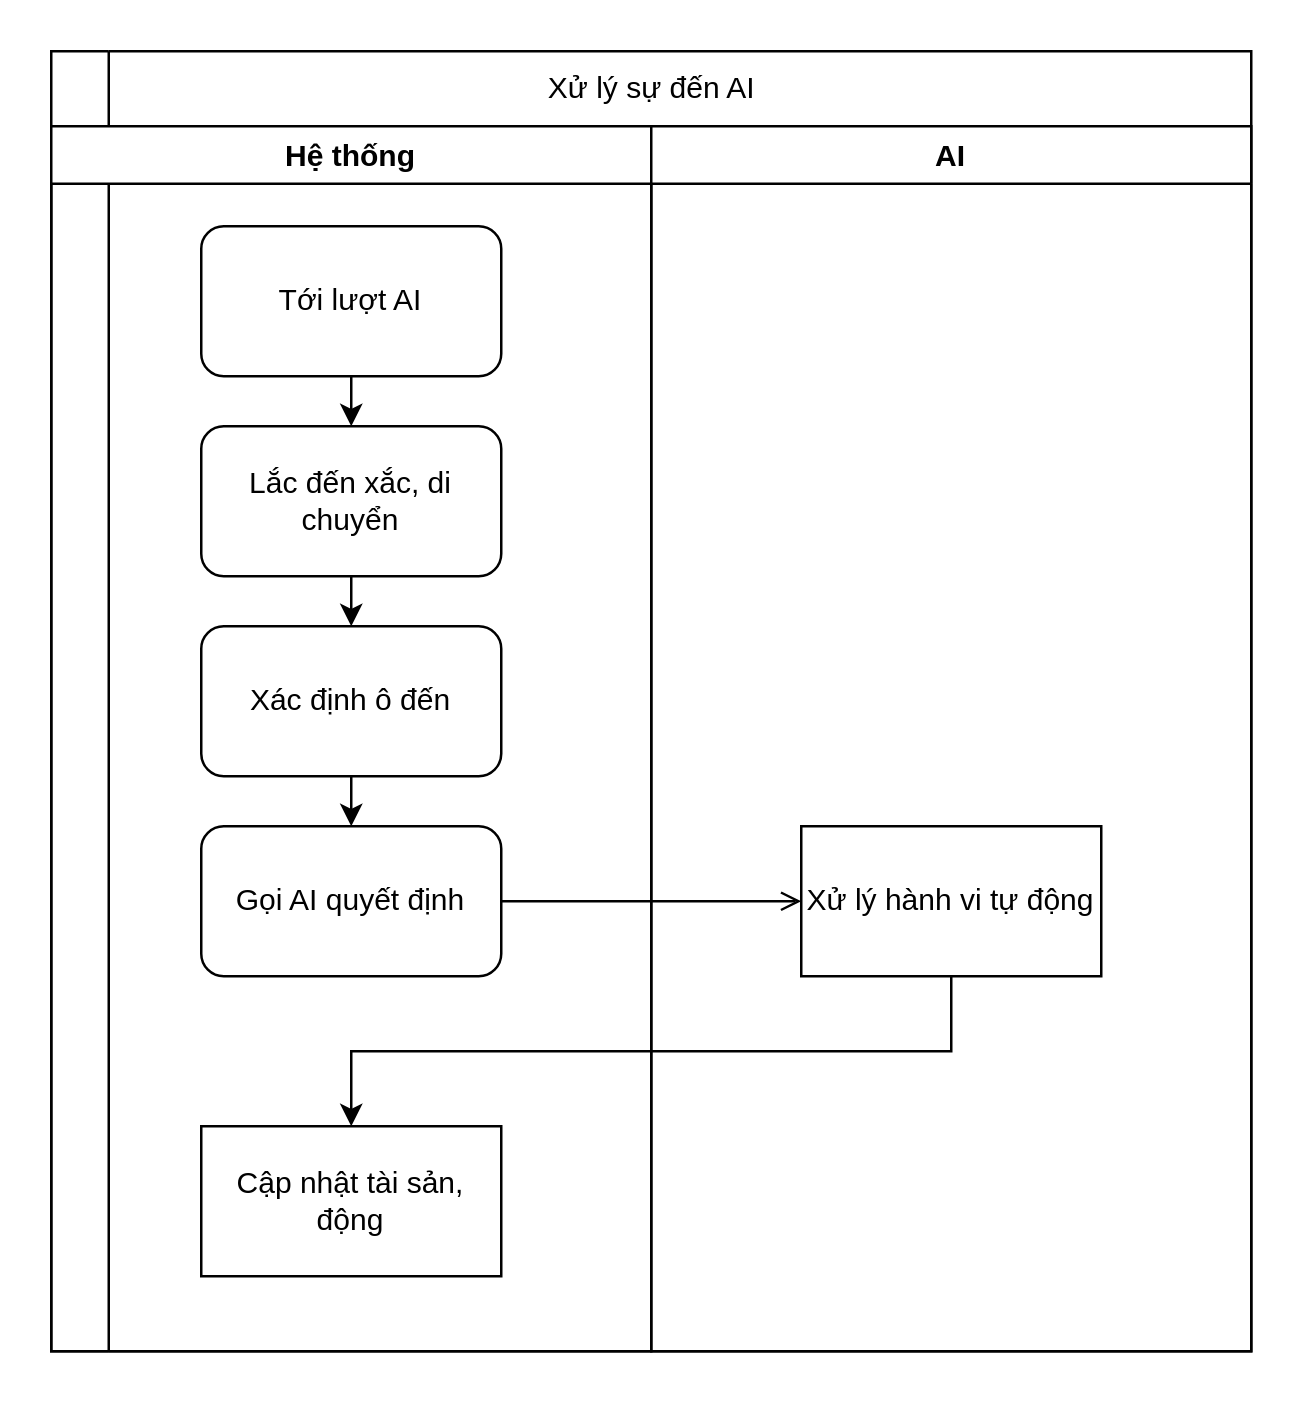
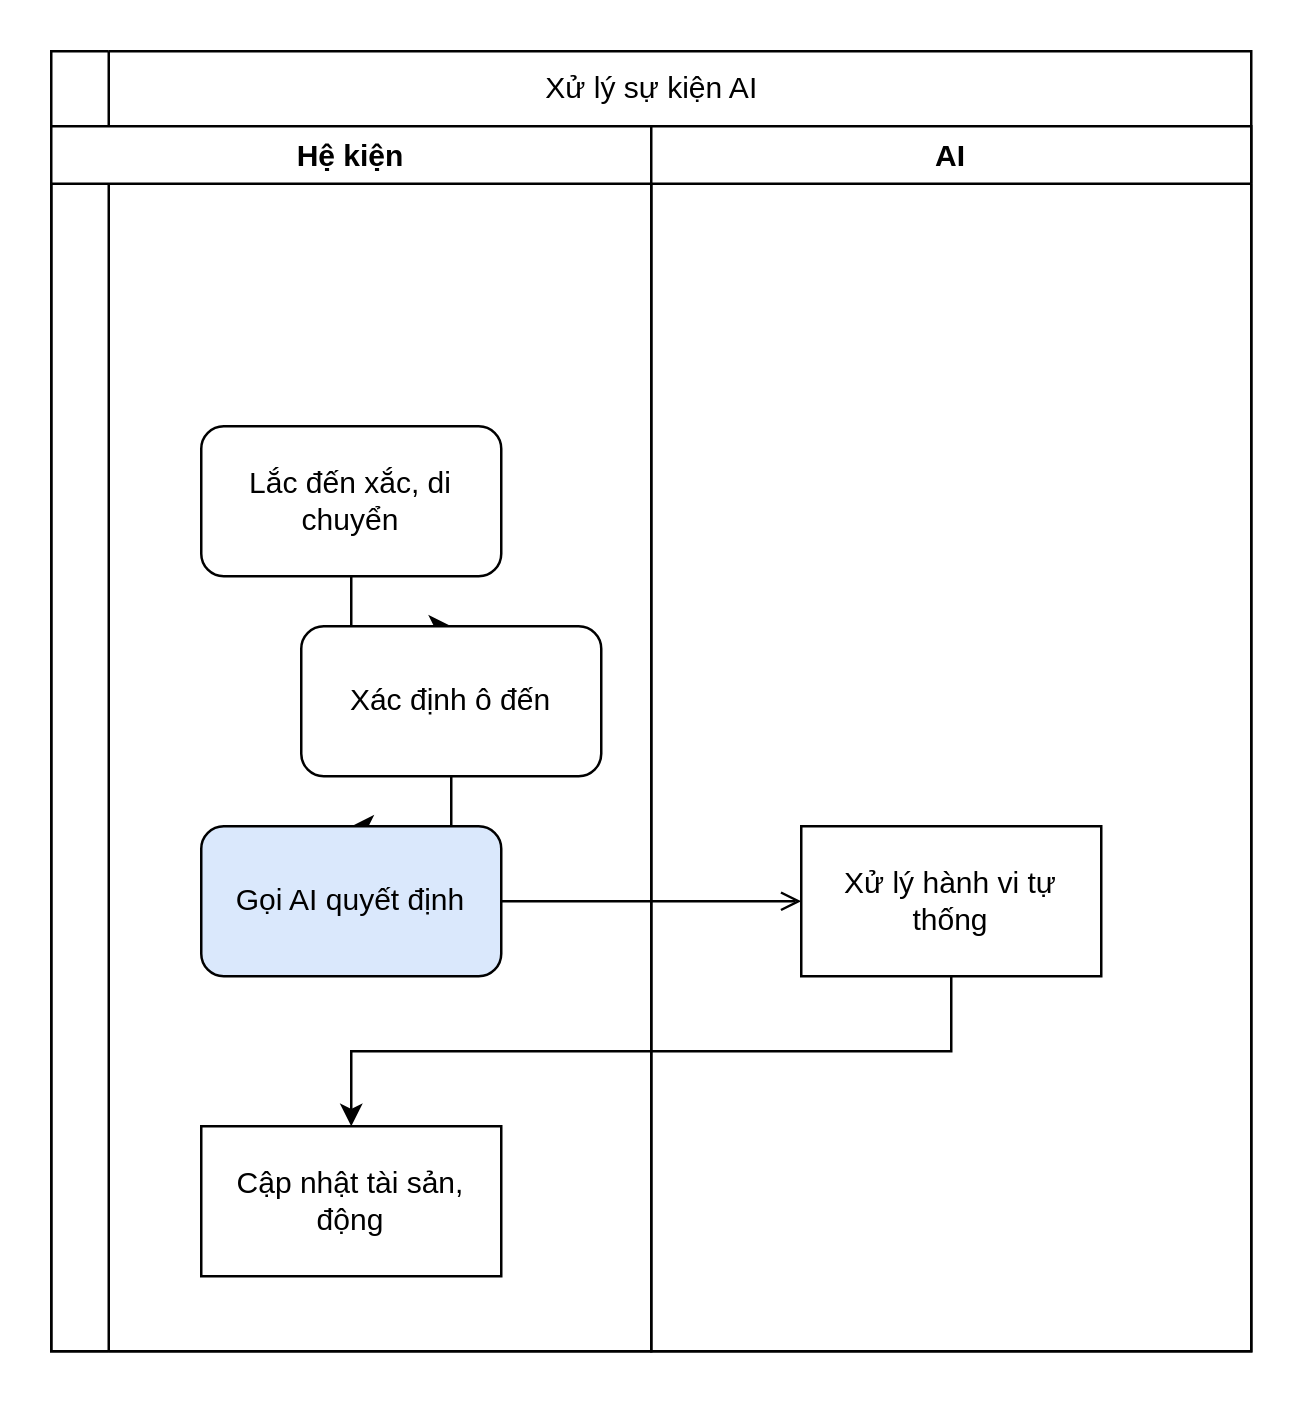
node "Xử lý sự đến AI": label "Xử lý sự đến AI" -> "Xử lý sự kiện AI"
node "Hệ thống": label "Hệ thống" -> "Hệ kiện"
node "Tới lượt AI": removed
edge "Tới lượt AI" -> "Lắc đến xắc, di chuyển": removed
node "Xác định ô đến": moved (351, 701) -> (451, 701)
node "Gọi AI quyết định": fillcolor #ffffff -> #dae8fc
node "Xử lý hành vi tự động": label "Xử lý hành vi tự động" -> "Xử lý hành vi tự thống"
